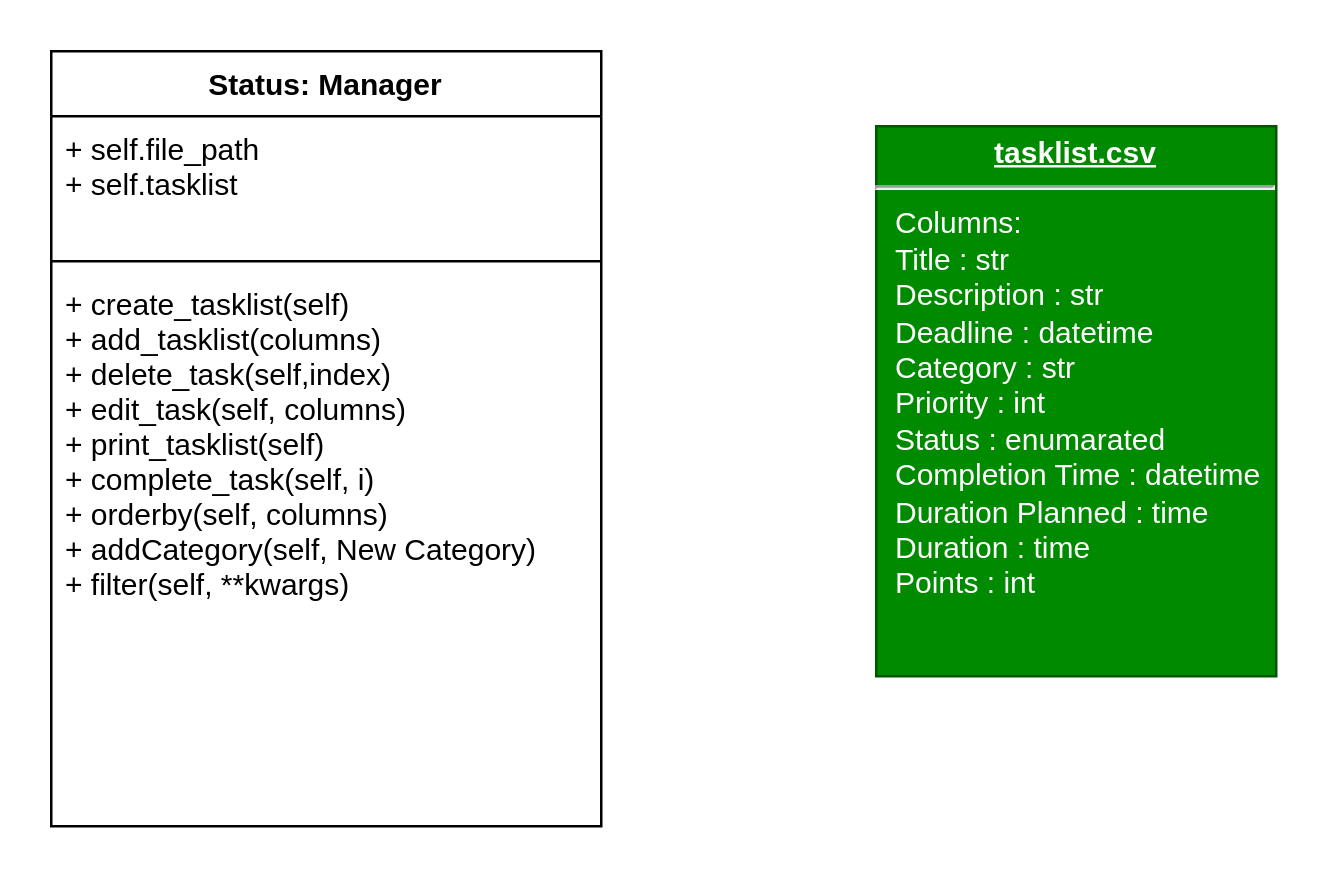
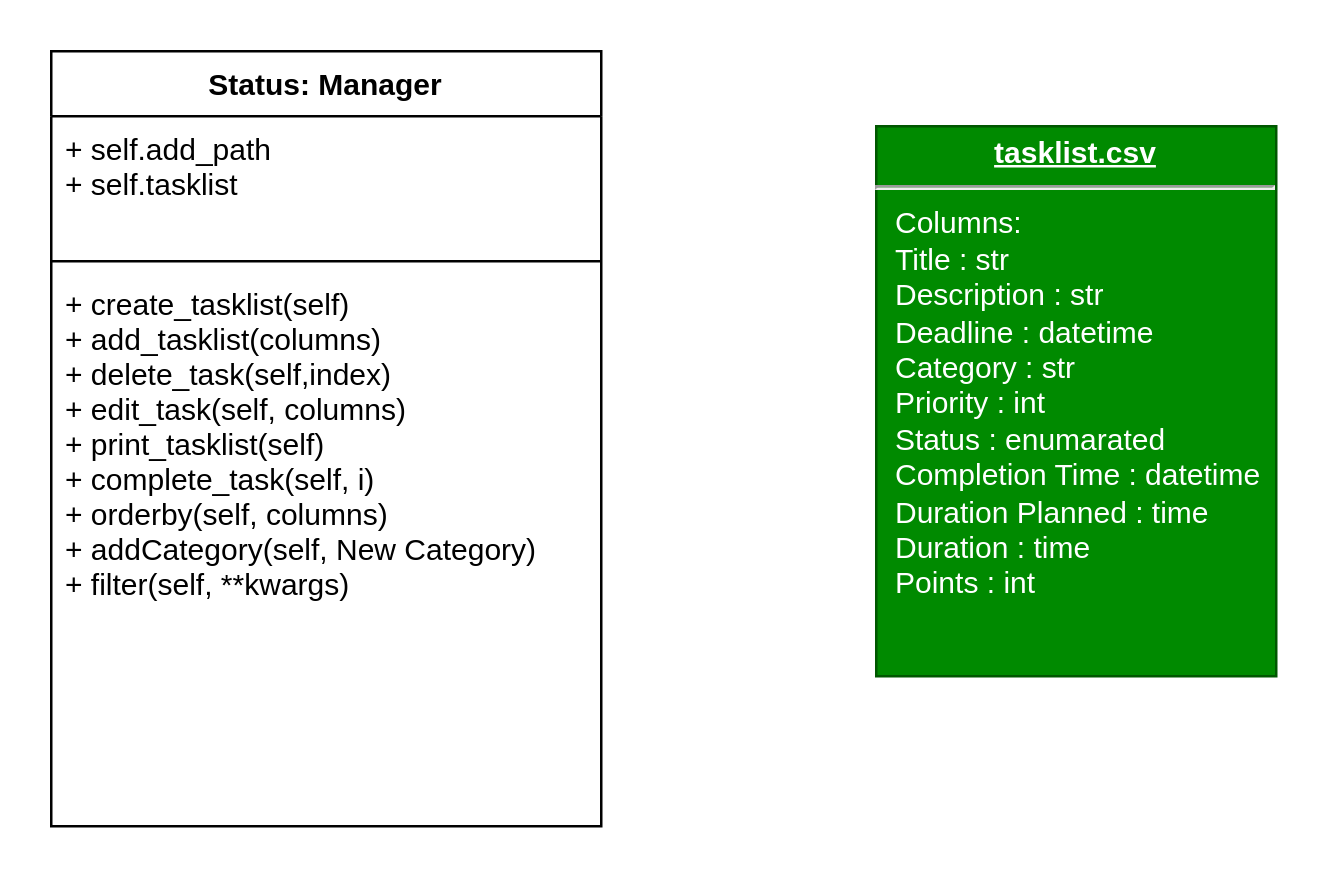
node "+ self.file_path + self.tasklist": label "+ self.file_path + self.tasklist" -> "+ self.add_path + self.tasklist"
